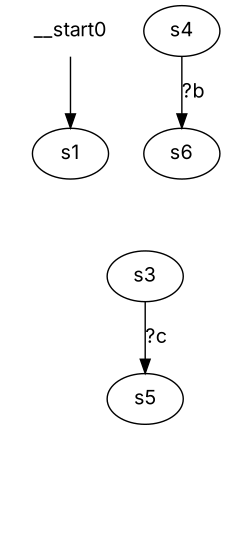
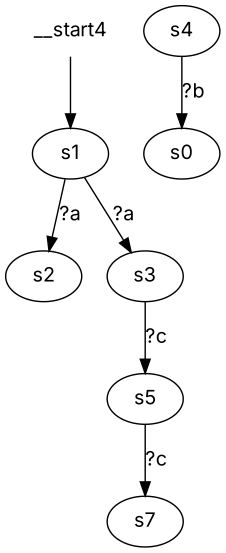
node "__start0": label "__start0" -> "__start4"
node "s6": label "s6" -> "s0"
edge "s1" -> "s3": added, label "?a"
node "s2": added
node "s7": added
